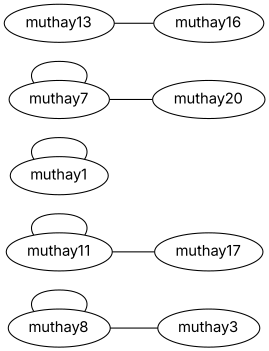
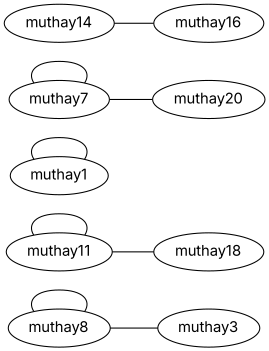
node "muthay13": label "muthay13" -> "muthay14"
node "muthay17": label "muthay17" -> "muthay18"
